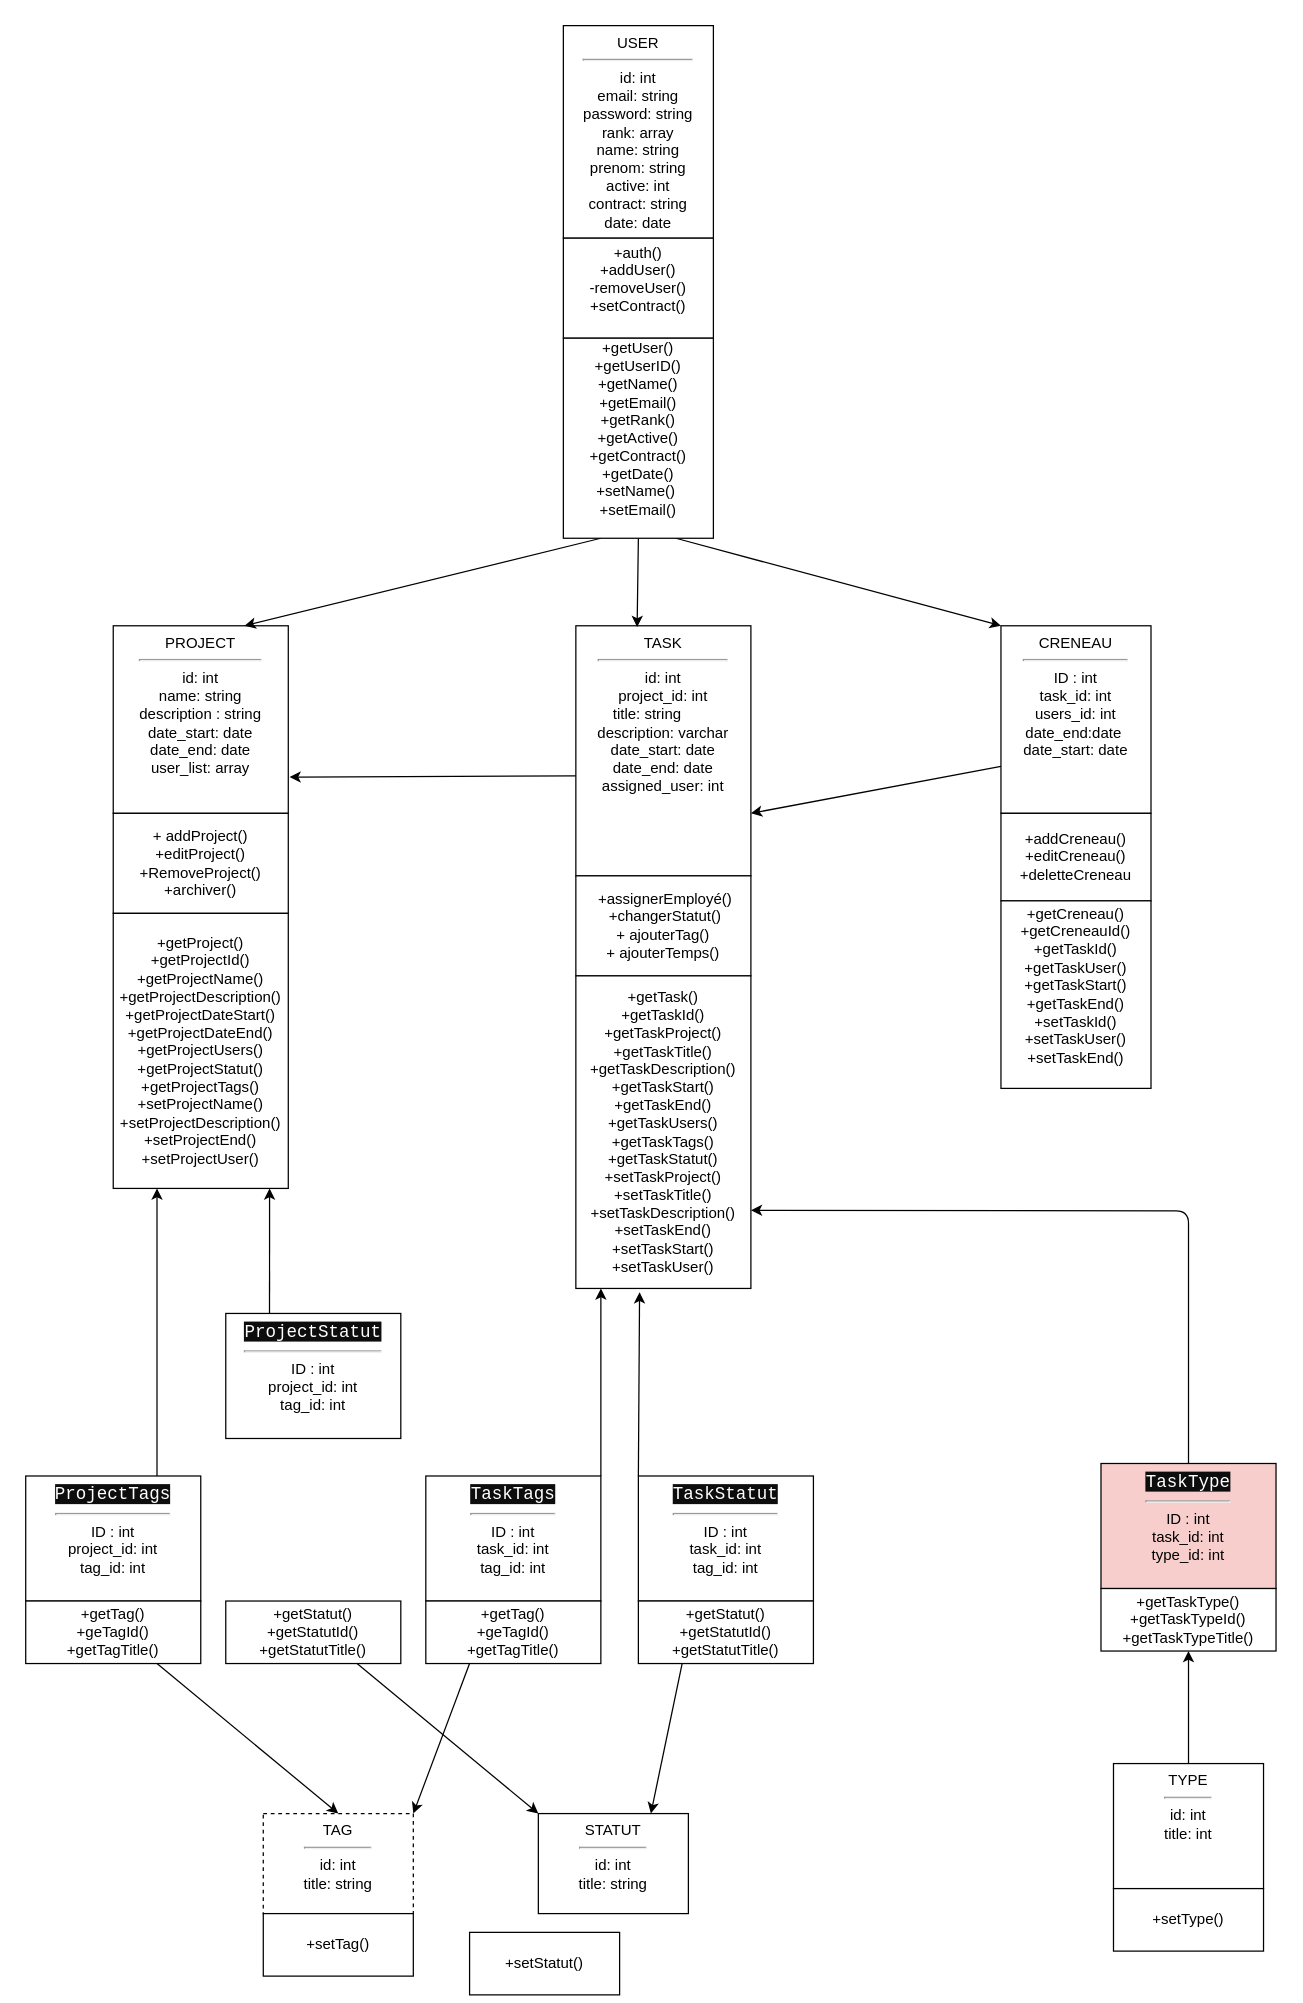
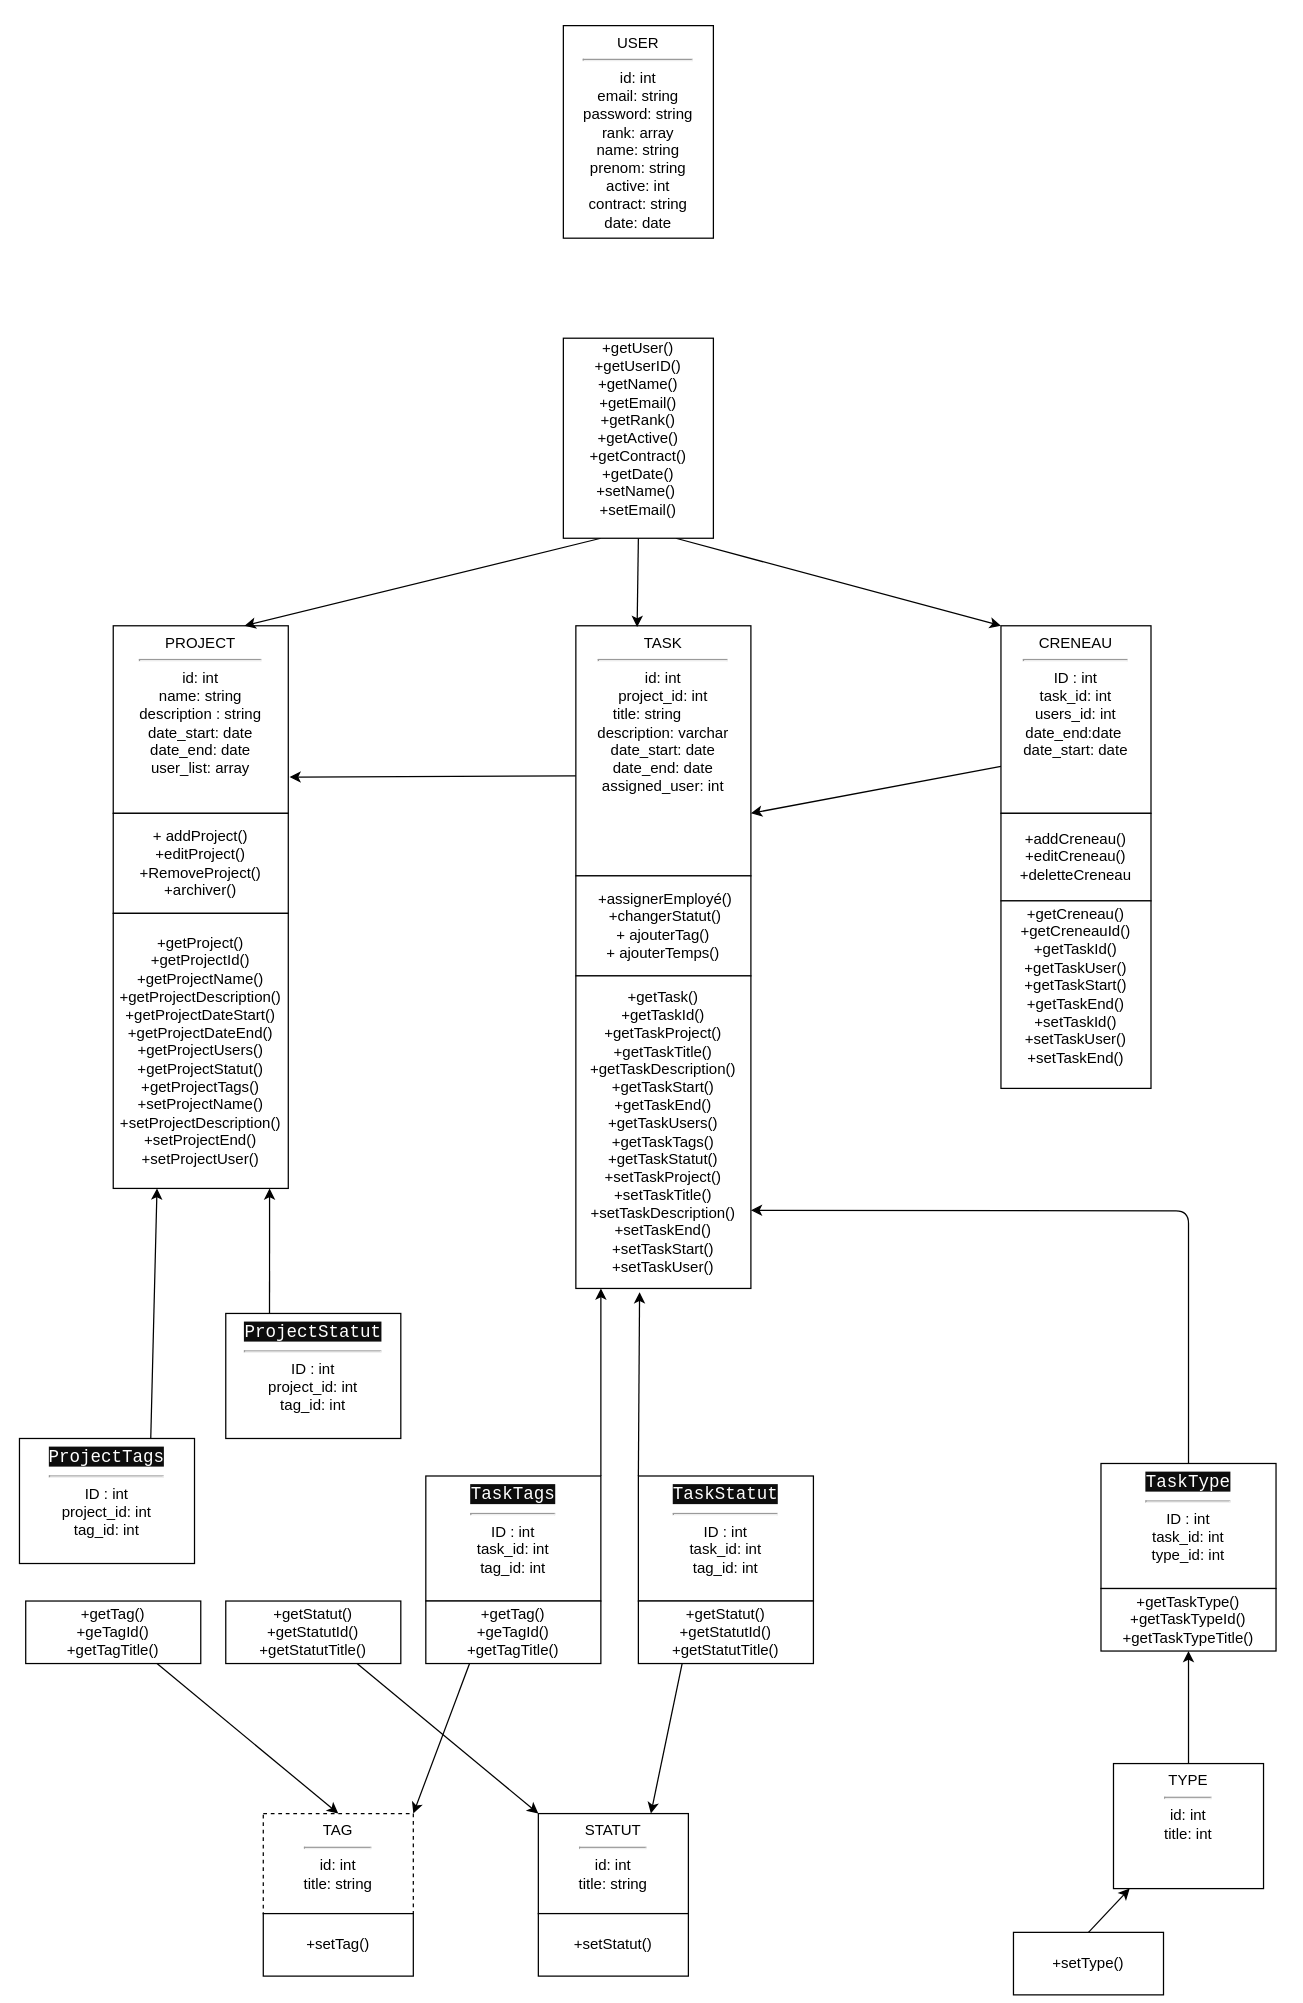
node "+auth() +addUser() -removeUser() +setContract()": removed
node "TaskType ID : int task_id: int type_id: int": fillcolor #f8cecc -> #ffffff
node "ProjectTagsID : int project_id: int tag_id: int": moved (113, 1538) -> (107, 1501)
node "+setType()": moved (1188, 1919) -> (1088, 1963)
node "+setStatut()": moved (544, 1963) -> (613, 1944)
